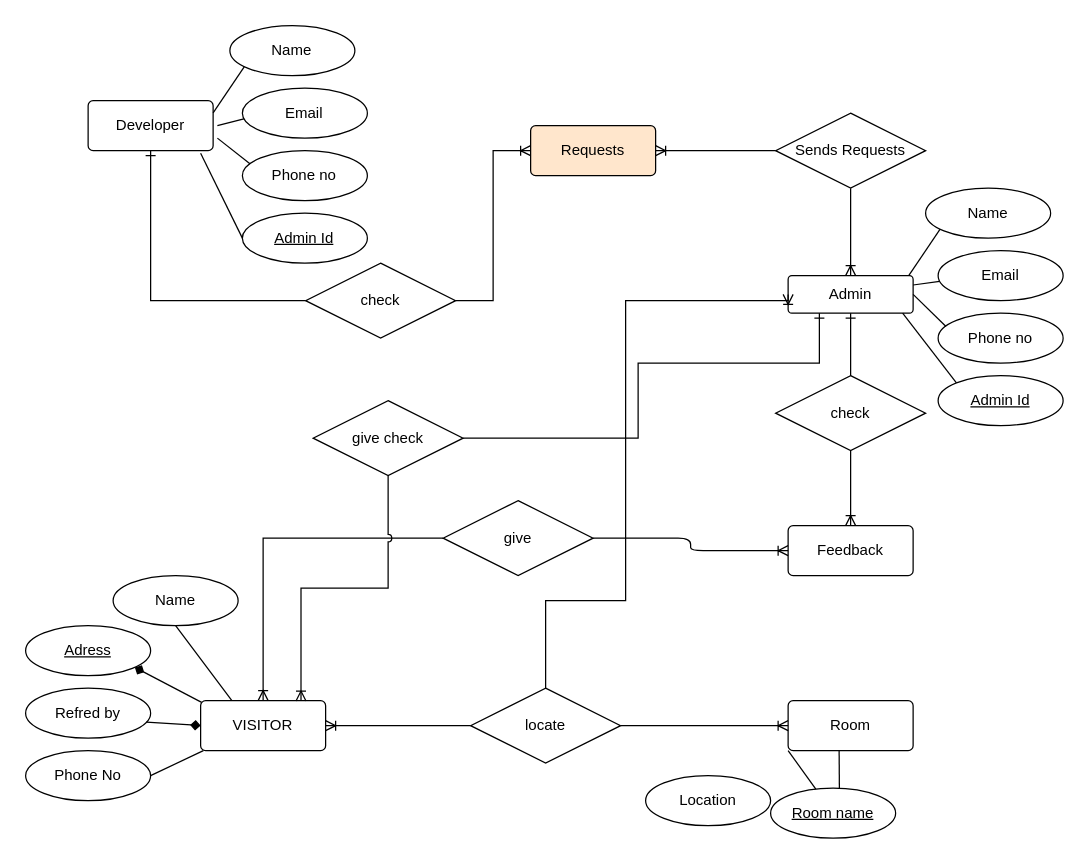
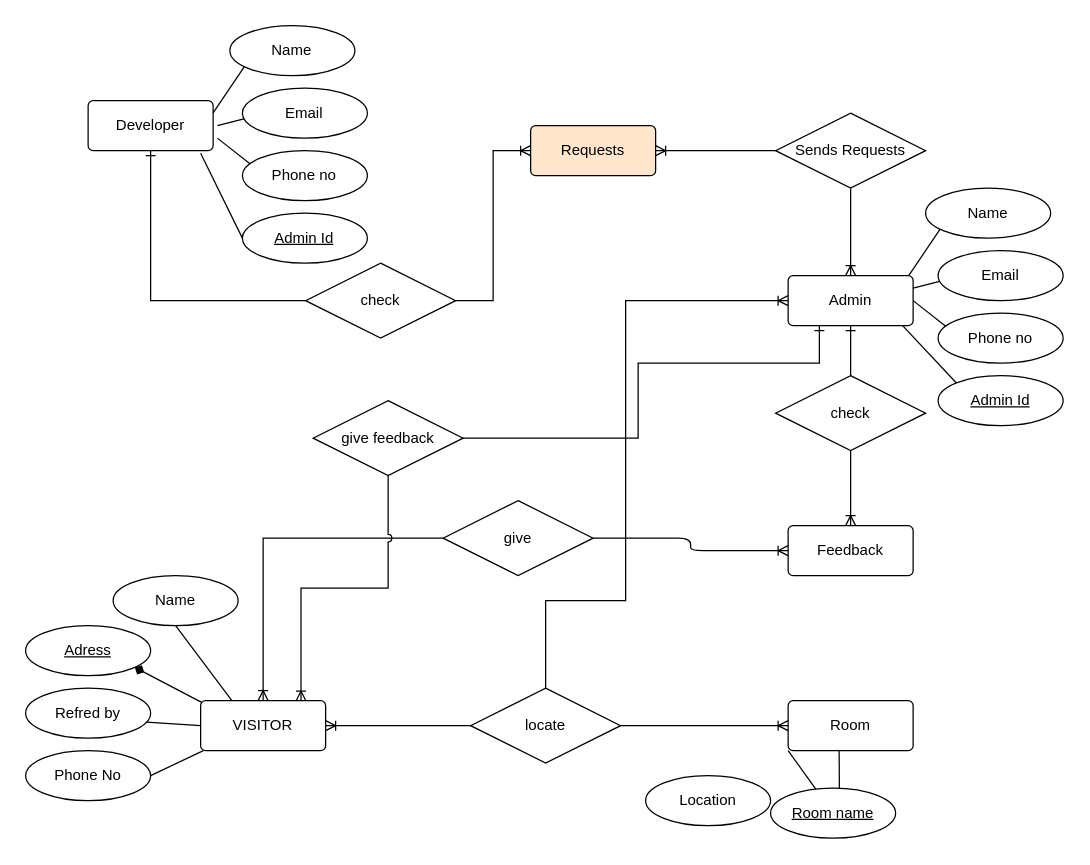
node "Admin": size 125x38 -> 125x50
node "give check": label "give check" -> "give feedback"
edge "Refred by" -> "VISITOR": arrowhead diamond -> none
